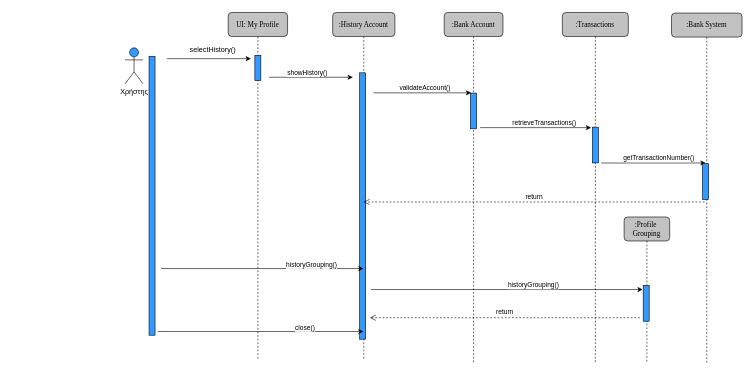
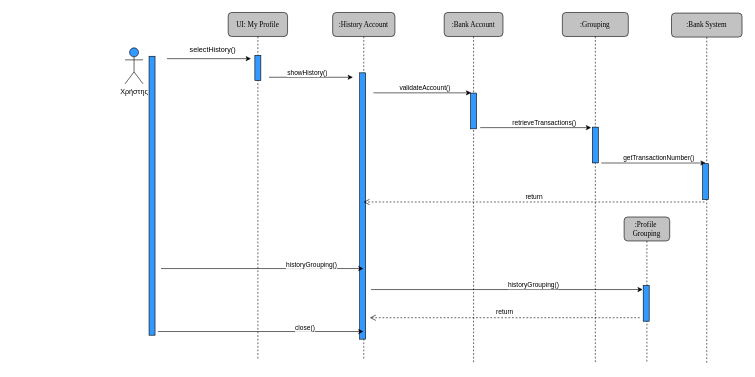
node ":Transactions": label ":Transactions" -> ":Grouping"
